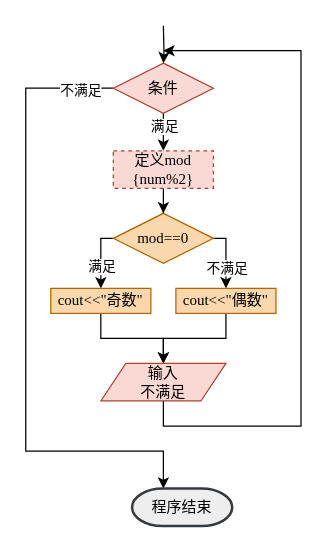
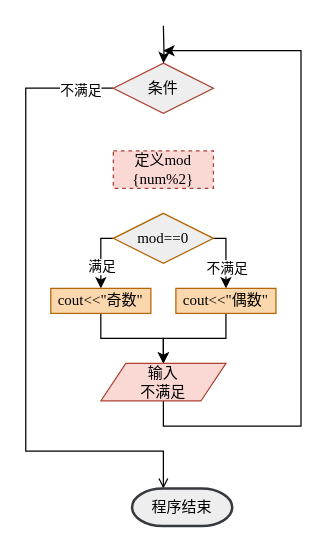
node "条件": fillcolor #fad9d5 -> #eeeeee
edge "条件" -> "定义mod {num%2}": removed, label "满足"
edge "定义mod {num%2}" -> "mod==0": removed
node "mod==0": fillcolor #fad7ac -> #eeeeee
edge "条件" -> "程序结束": arrowhead classic -> open
